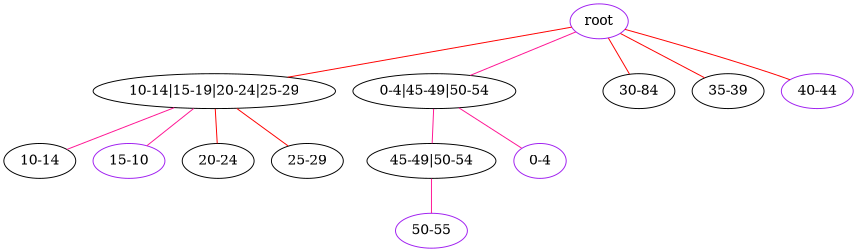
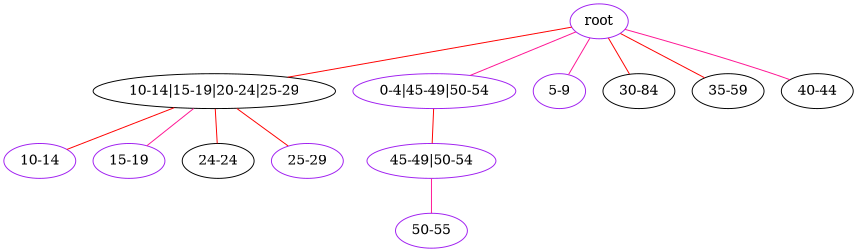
edge "root" -- "40-44": color red -> deeppink
node "0-4|45-49|50-54": color black -> purple
node "5-9": added
node "35-39": label "35-39" -> "35-59"
node "40-44": color purple -> black
edge "0-4|45-49|50-54" -- "45-49|50-54": color deeppink -> red
edge "10-14|15-19|20-24|25-29" -- "10-14": color deeppink -> red
node "10-14": color black -> purple
node "15-10": label "15-10" -> "15-19"
node "20-24": label "20-24" -> "24-24"
node "25-29": color black -> purple
node "45-49|50-54": color black -> purple
node "0-4": removed
